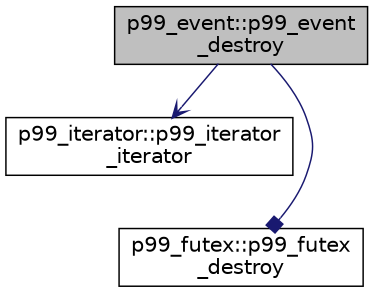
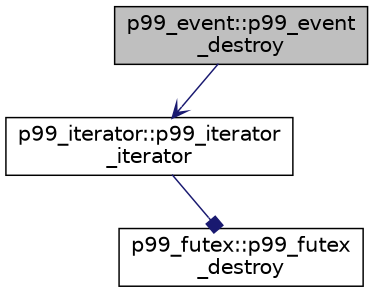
edge "p99_event::p99_event _destroy" -> "p99_futex::p99_futex _destroy": now "p99_iterator::p99_iterator _iterator" -> "p99_futex::p99_futex _destroy"
